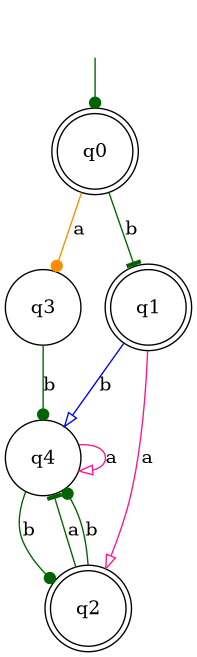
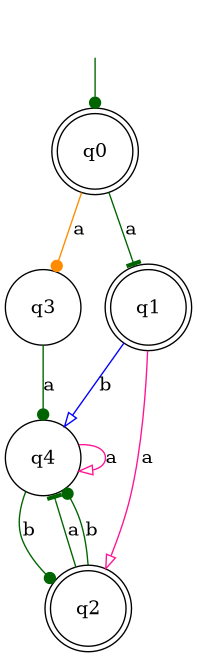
edge "q0" -> "q1": label "b" -> "a"
edge "q3" -> "q4": label "b" -> "a"
